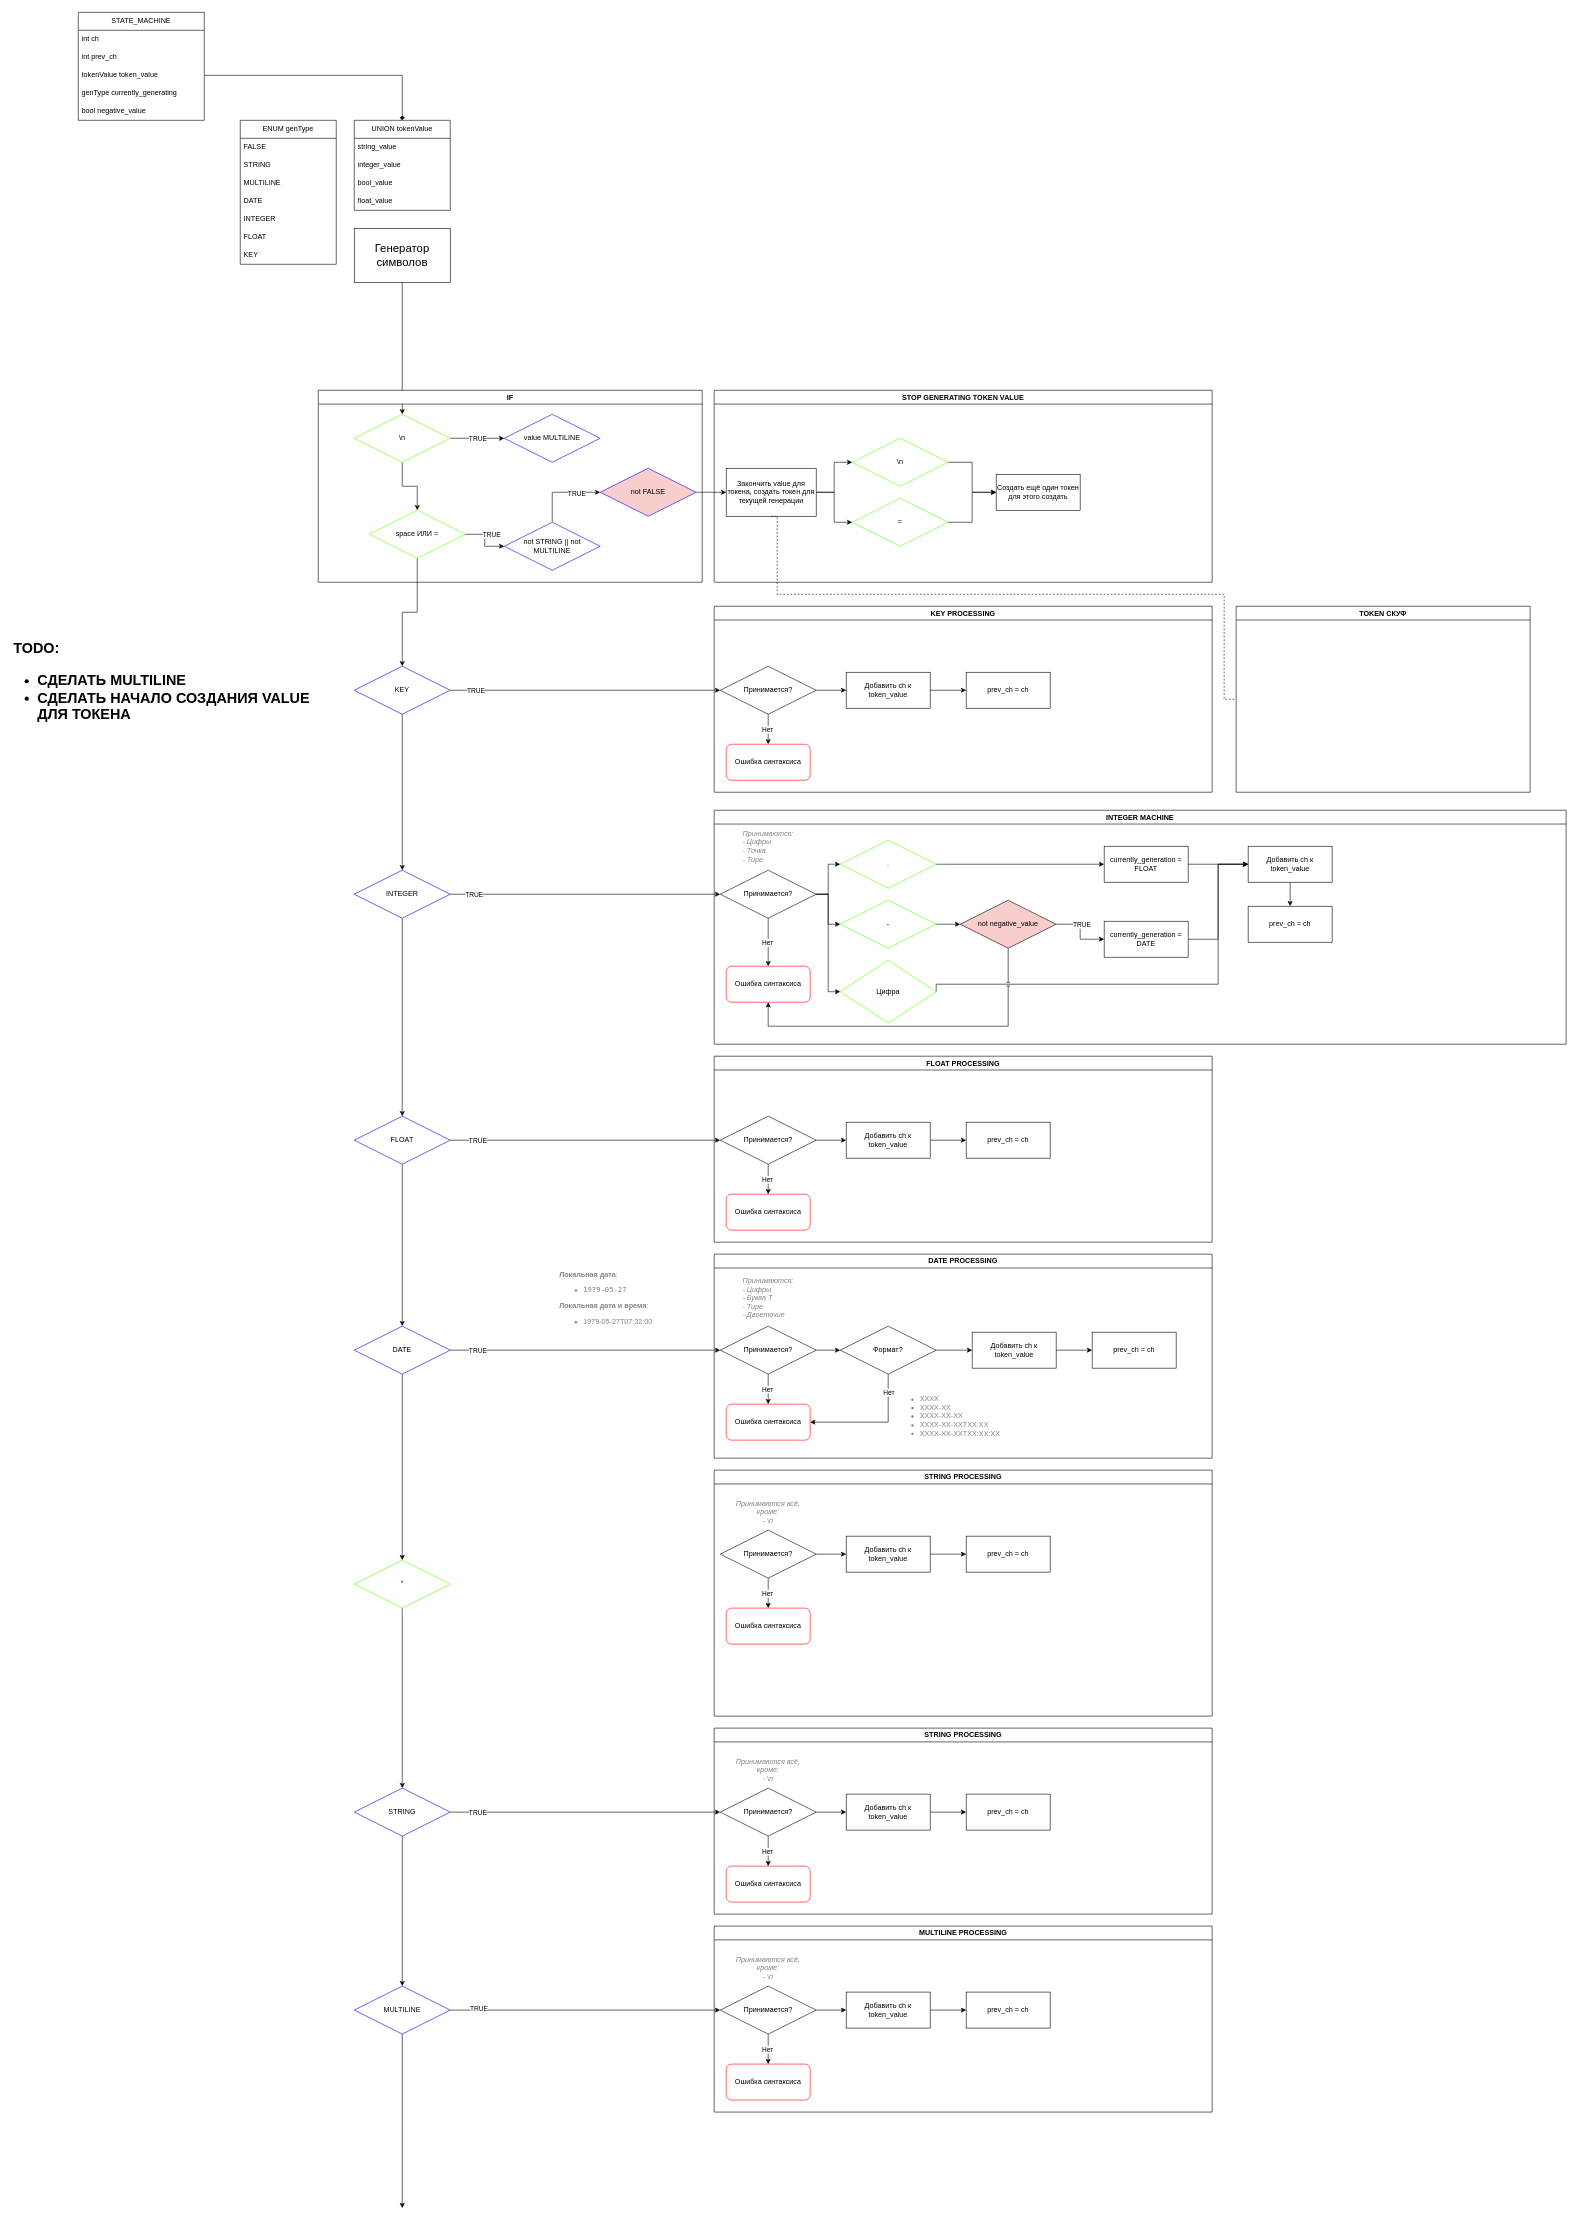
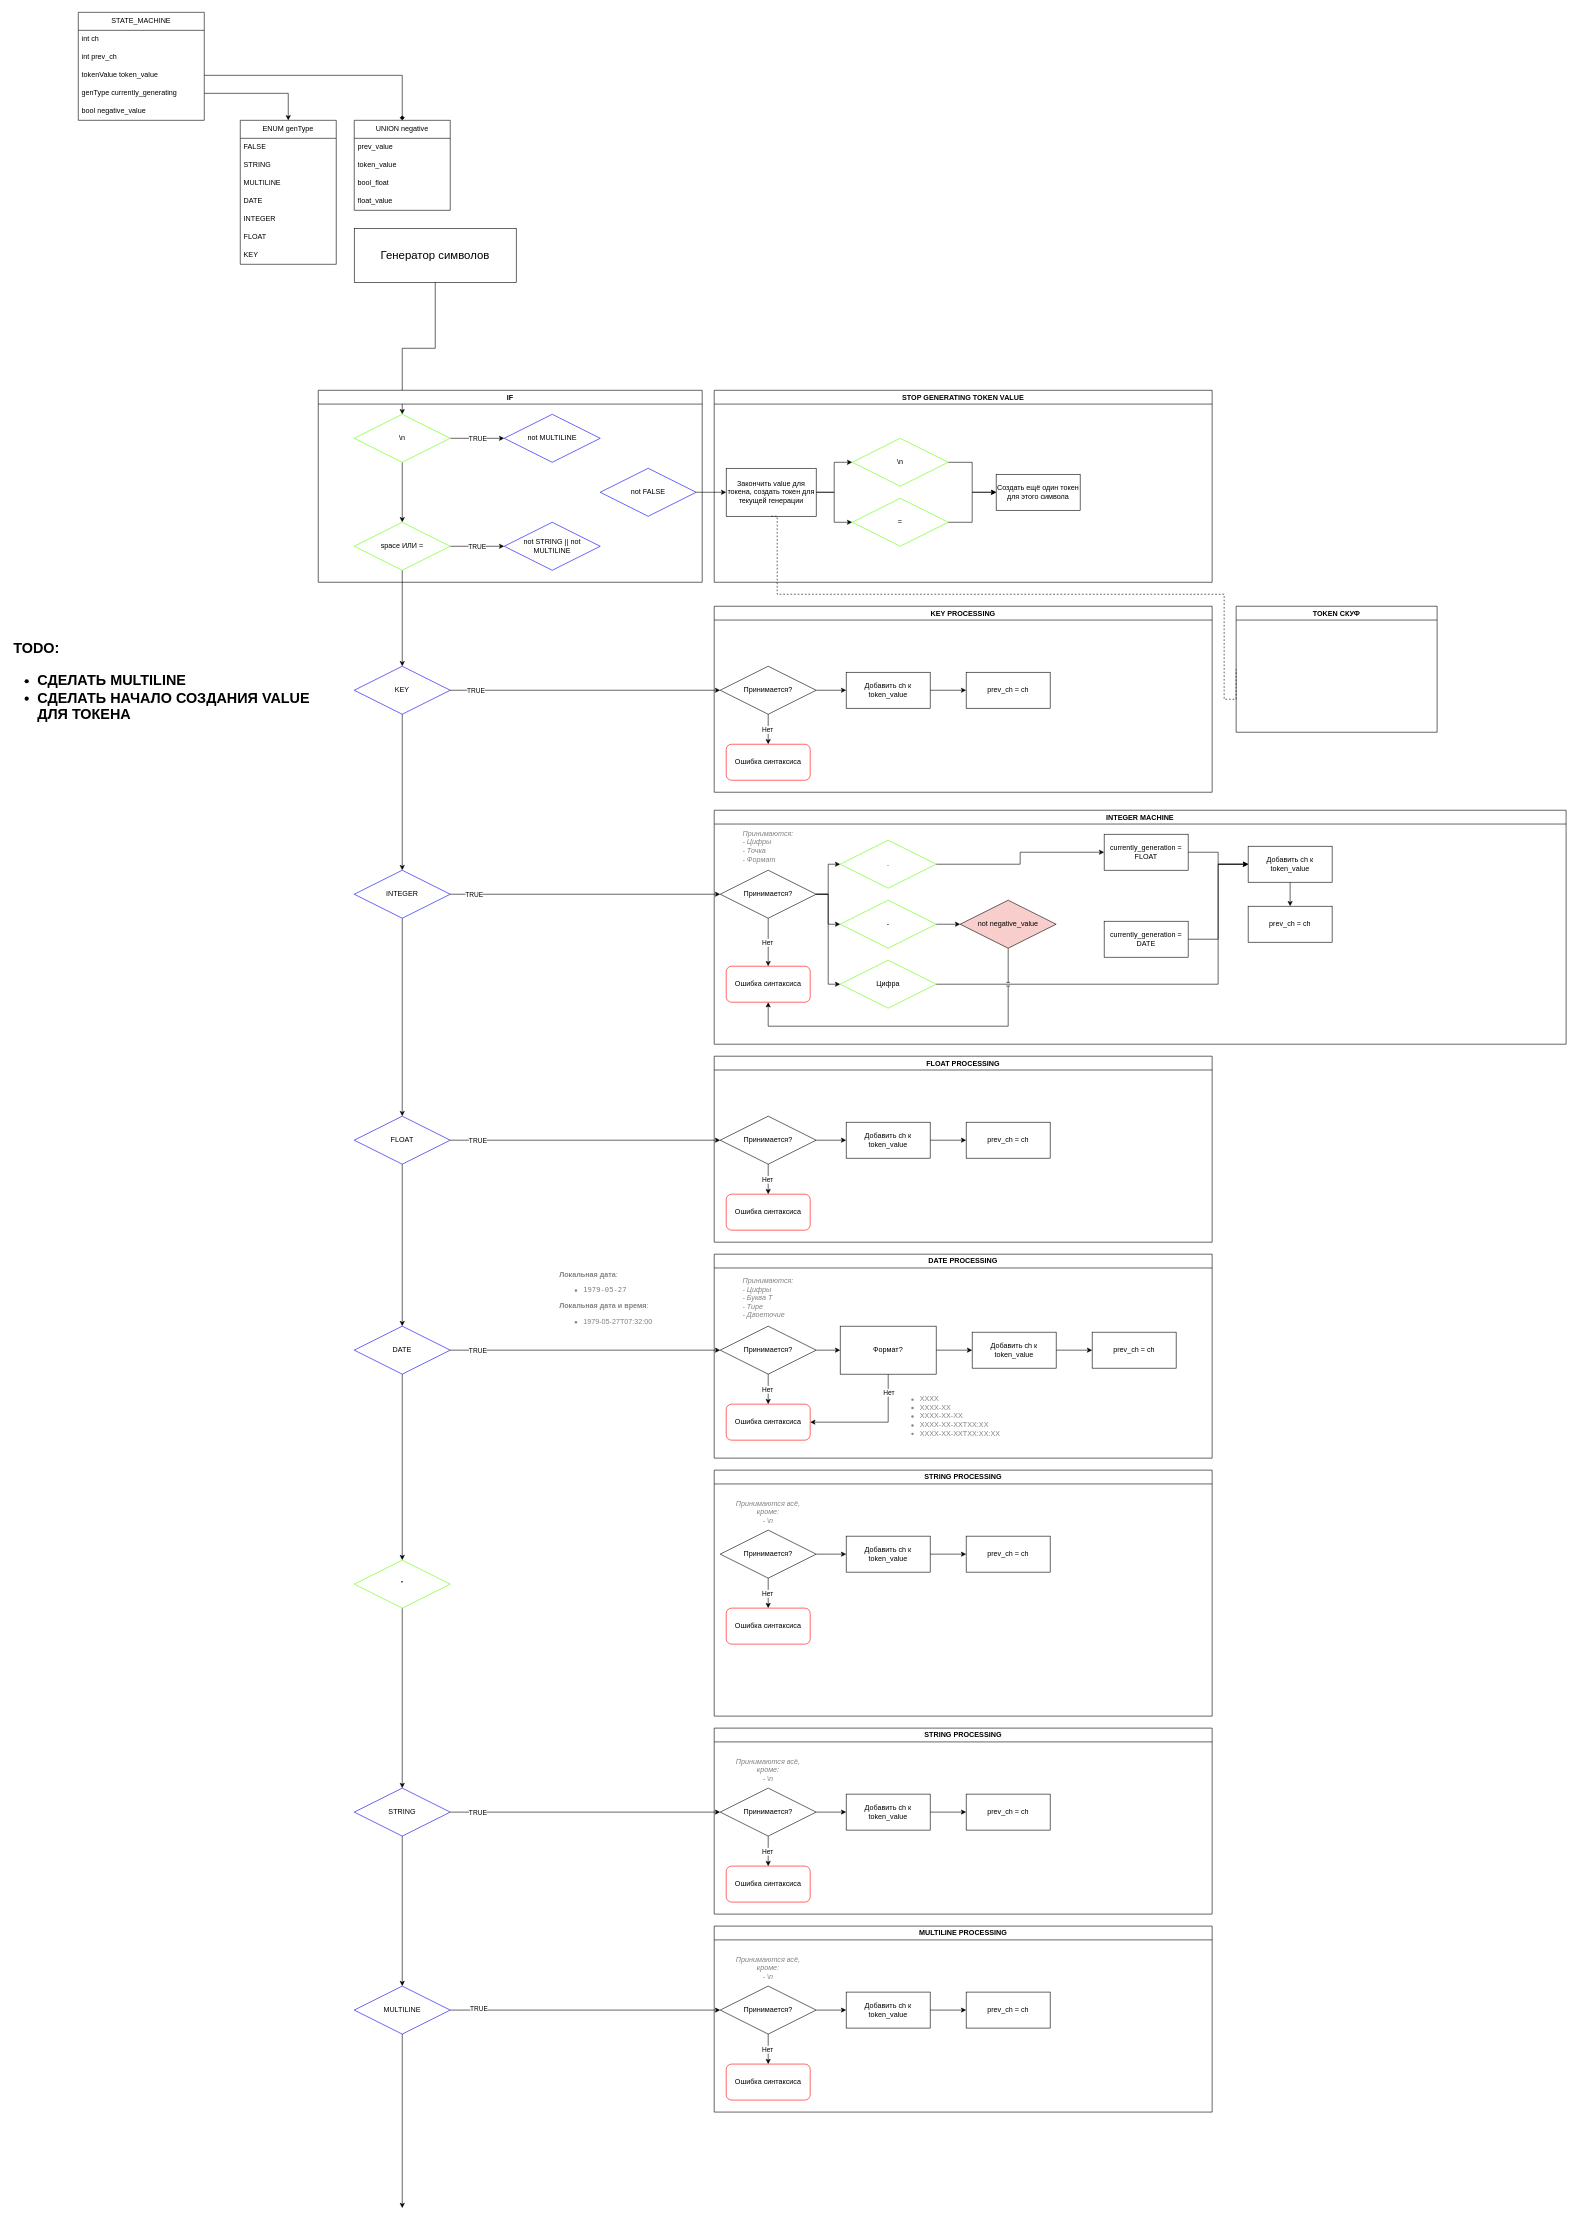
edge "genType currently_generating" -> "ENUM genType": added
node "UNION tokenValue": label "UNION tokenValue" -> "UNION negative"
node "string_value": label "string_value" -> "prev_value"
node "integer_value": label "integer_value" -> "token_value"
node "bool_value": label "bool_value" -> "bool_float"
node "Генератор символов": size 96x54 -> 162x54
node "value MULTILINE": label "value MULTILINE" -> "not MULTILINE"
edge "not STRING || not MULTILINE" -> "not FALSE": removed, label "TRUE"
node "not FALSE": fillcolor #f8cecc -> #ffffff
node "Создать ещё один токен для этого создать": label "Создать ещё один токен для этого создать" -> "Создать ещё один токен для этого символа"
node "space ИЛИ =": moved (417, 534) -> (402, 546)
node "TOKEN СКУФ": size 294x186 -> 201x126
node "Принимаются: - Цифры - Точка - Тире": label "Принимаются: - Цифры - Точка - Тире" -> "Принимаются: - Цифры - Точка - Формат"
node "currently_generation = FLOAT": moved (1146, 864) -> (1146, 852)
edge "not negative_value" -> "currently_generation = DATE": removed, label "TRUE"
node "Цифра": size 96x63 -> 96x48
node "Формат?": shape diamond -> rectangle
